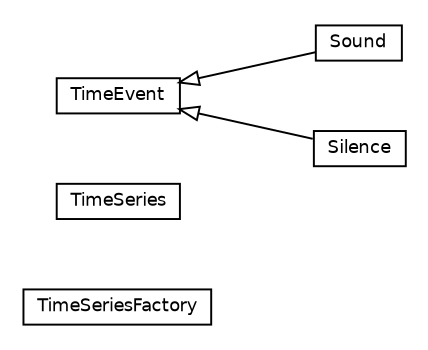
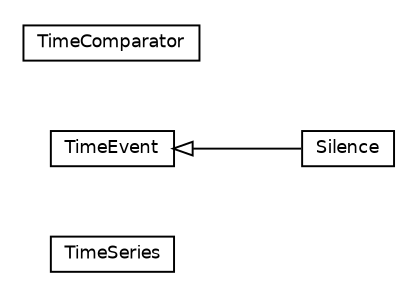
node "TimeComparator": added
node "Sound": removed
node "TimeSeriesFactory": removed
